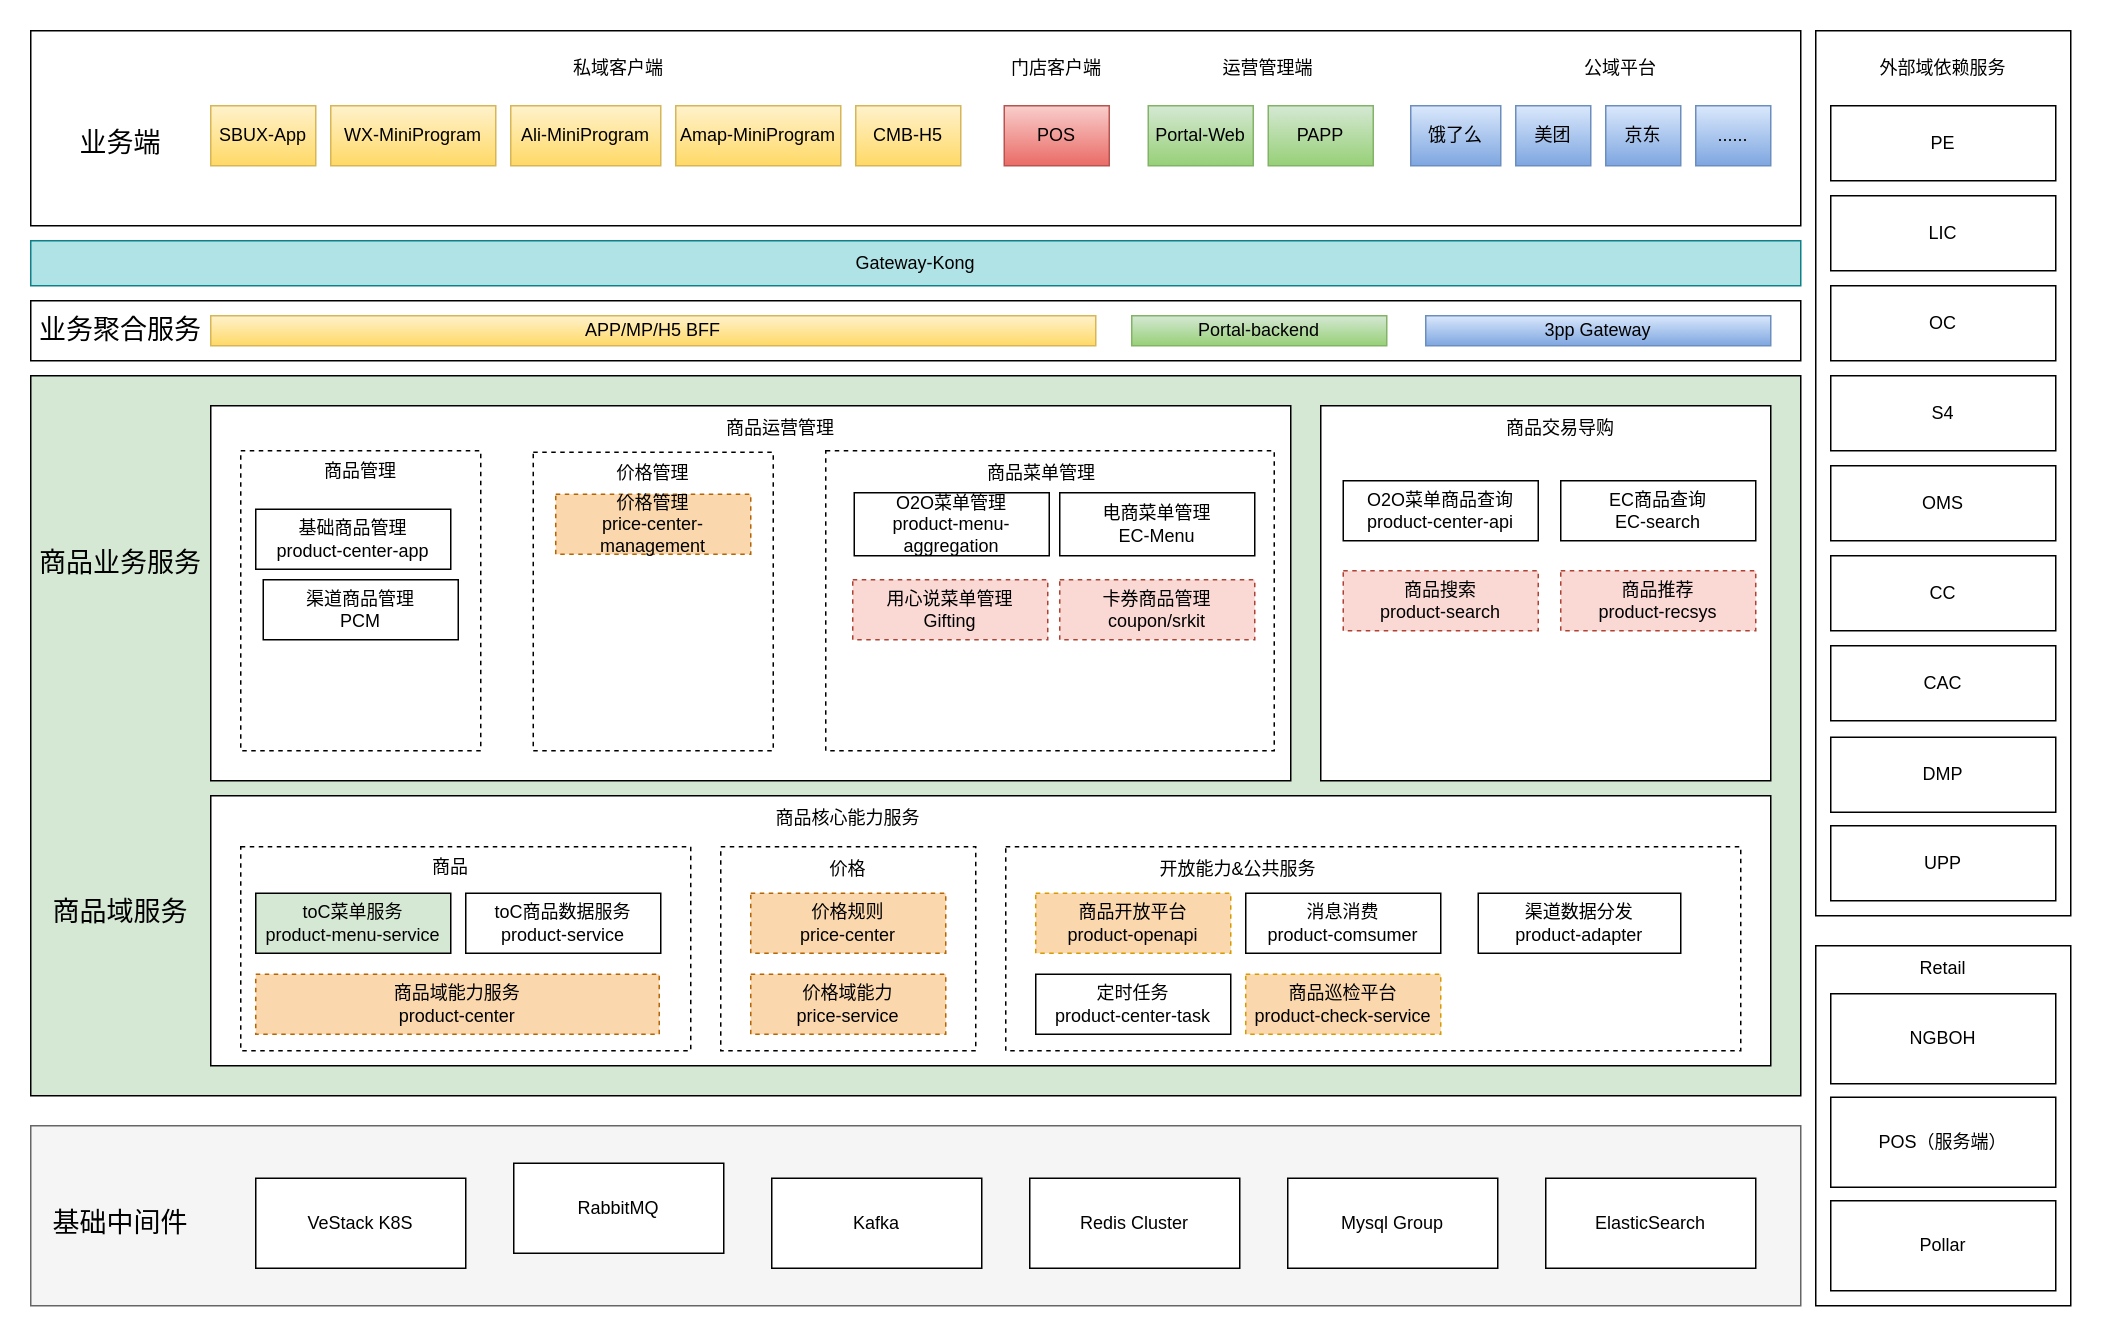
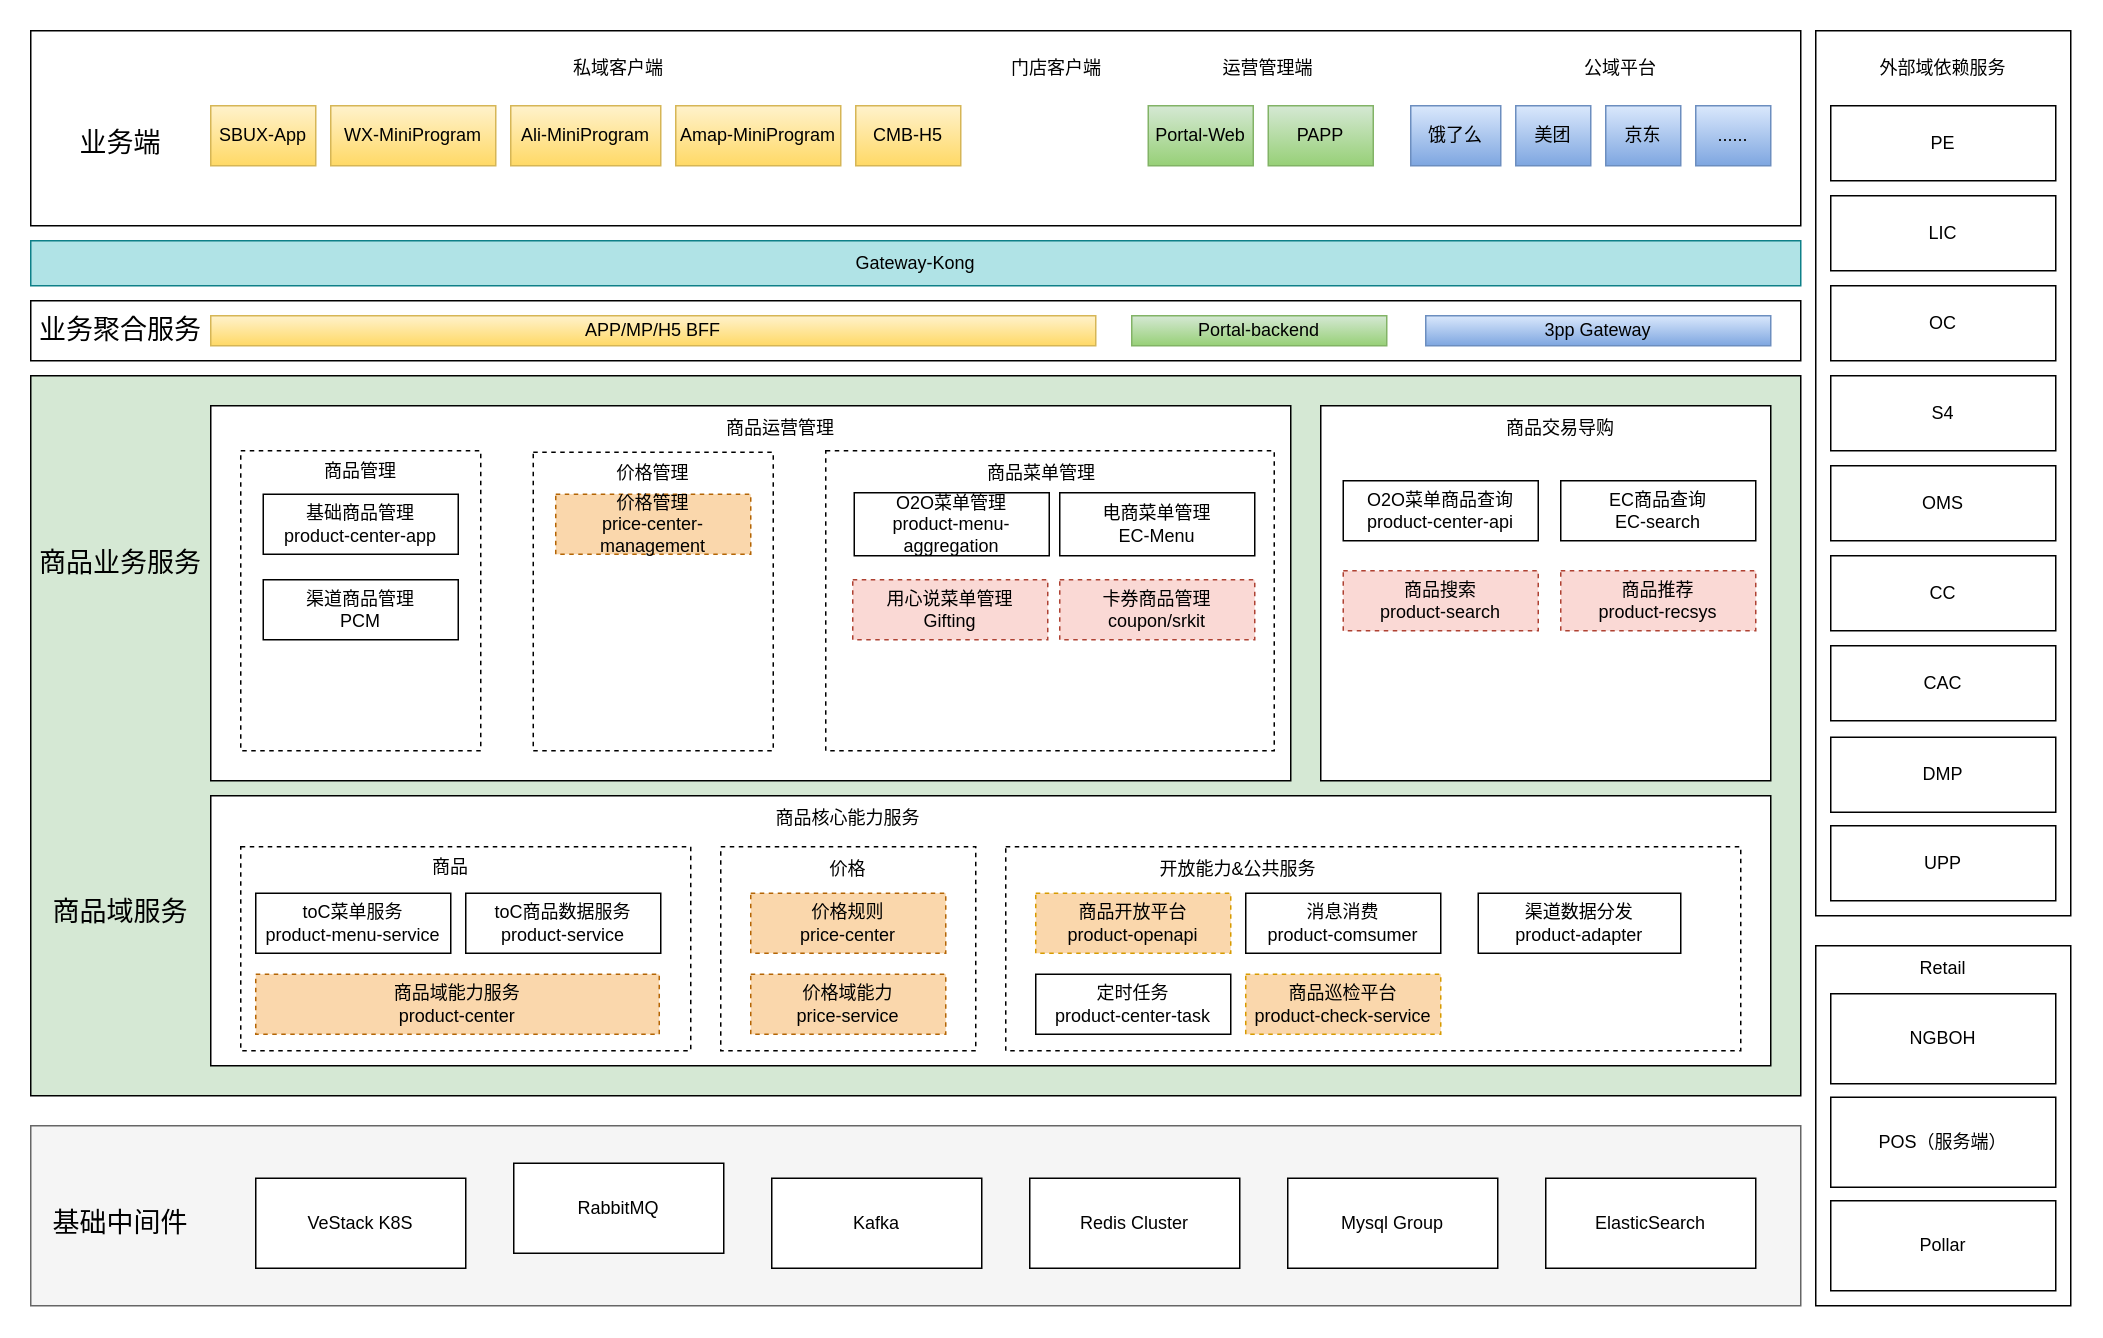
node "POS": removed
node "基础商品管理 product-center-app": moved (353, 539) -> (361, 524)
node "toC菜单服务 product-menu-service": fillcolor #d5e8d4 -> #ffffff
